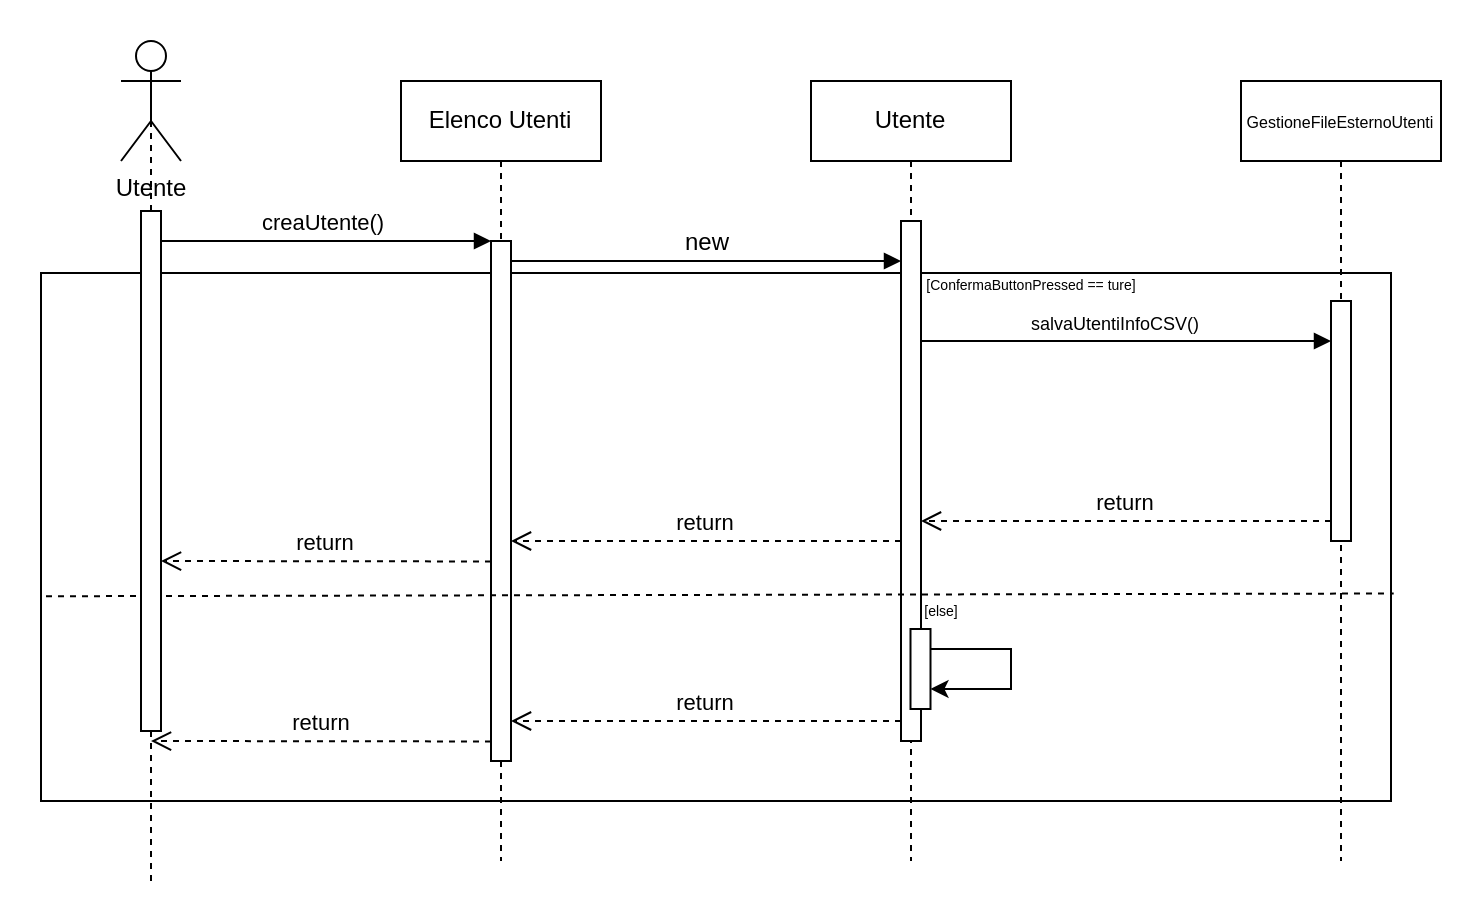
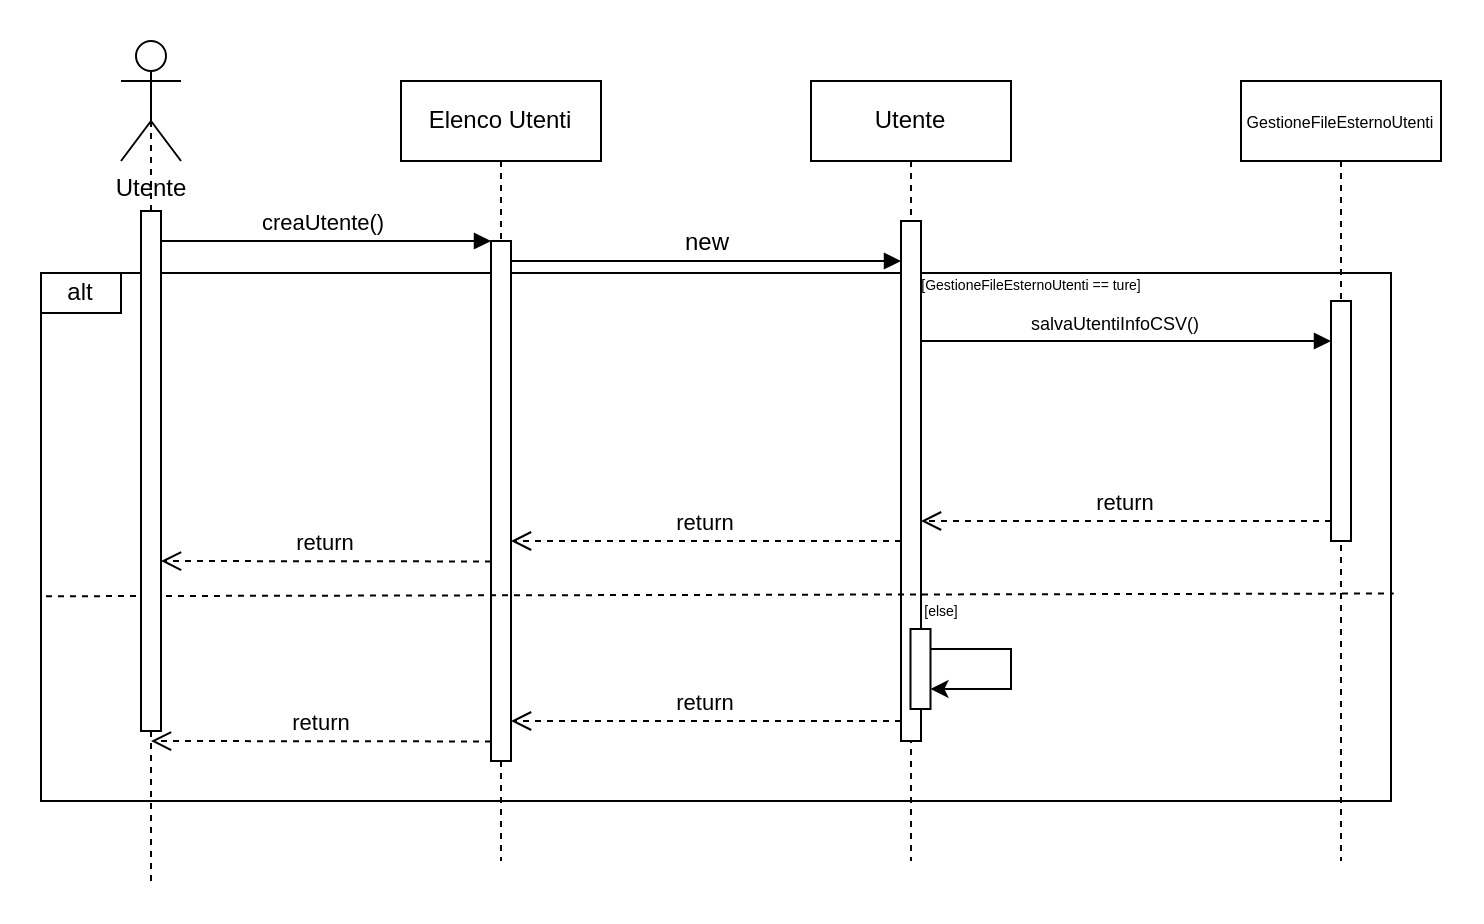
node "[ConfermaButtonPressed == ture]": label "[ConfermaButtonPressed == ture]" -> "[GestioneFileEsternoUtenti == ture]"
node "alt": added
